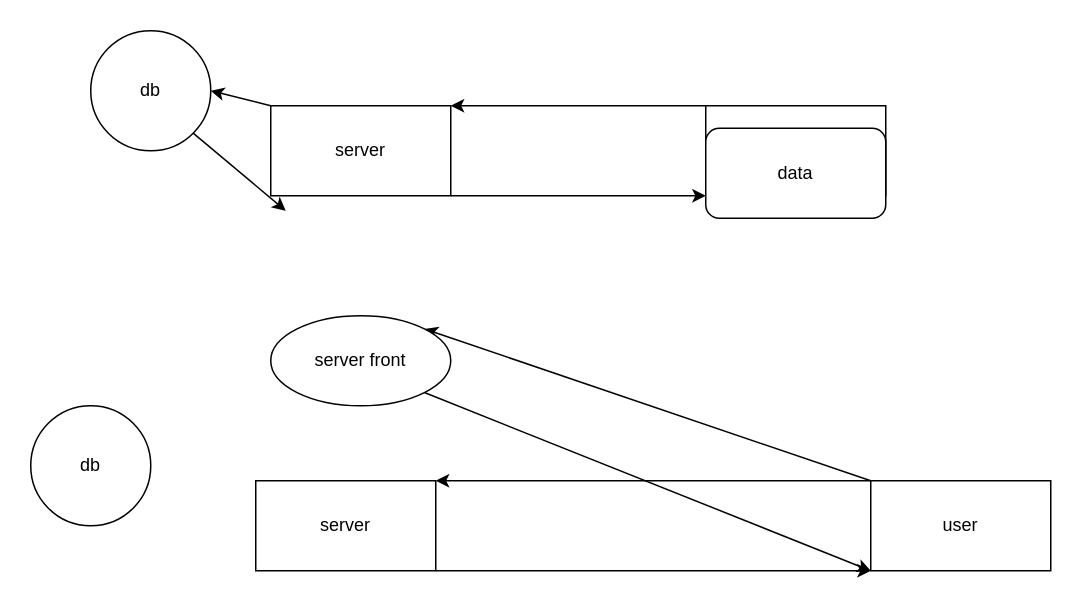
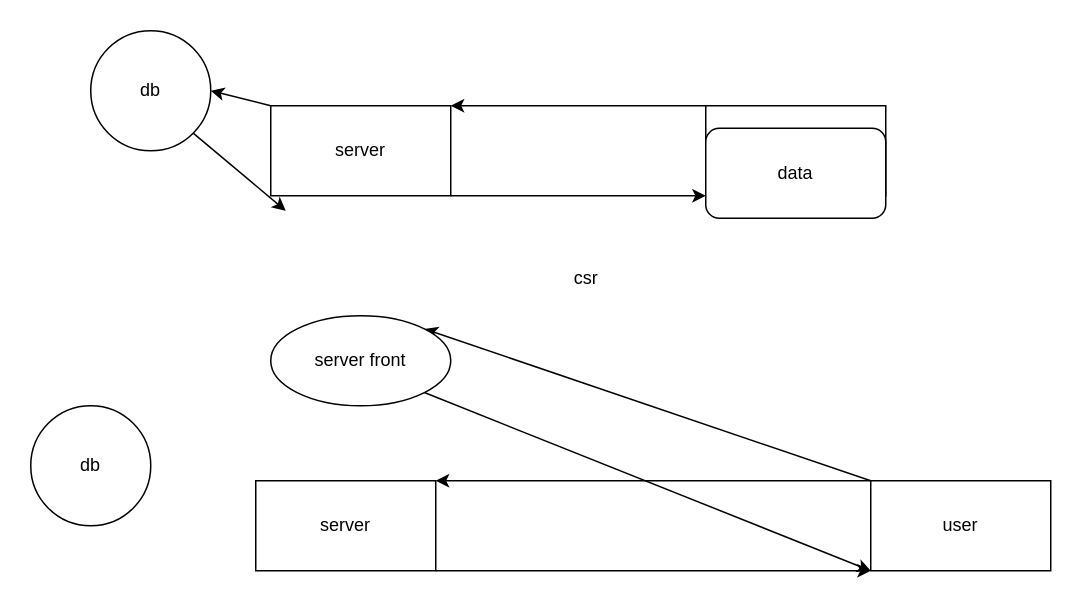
node "csr": added
